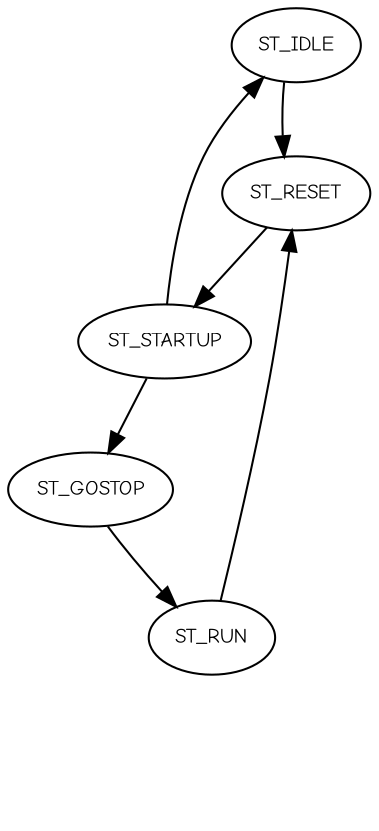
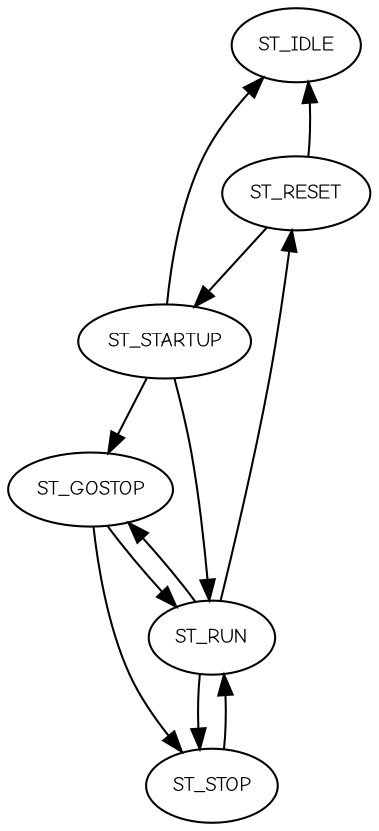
edge "ST_IDLE" -> "ST_RESET": reversed
edge "ST_STARTUP" -> "ST_RUN": added
edge "ST_RUN" -> "ST_GOSTOP": added
node "ST_STOP": added
